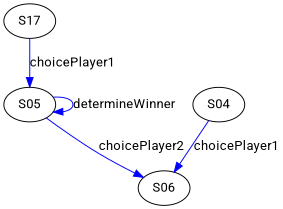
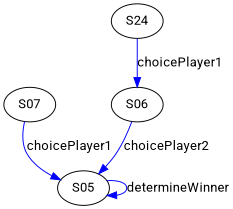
node "S17": label "S17" -> "S07"
node "S04": label "S04" -> "S24"
edge "S05" -> "S06": reversed
